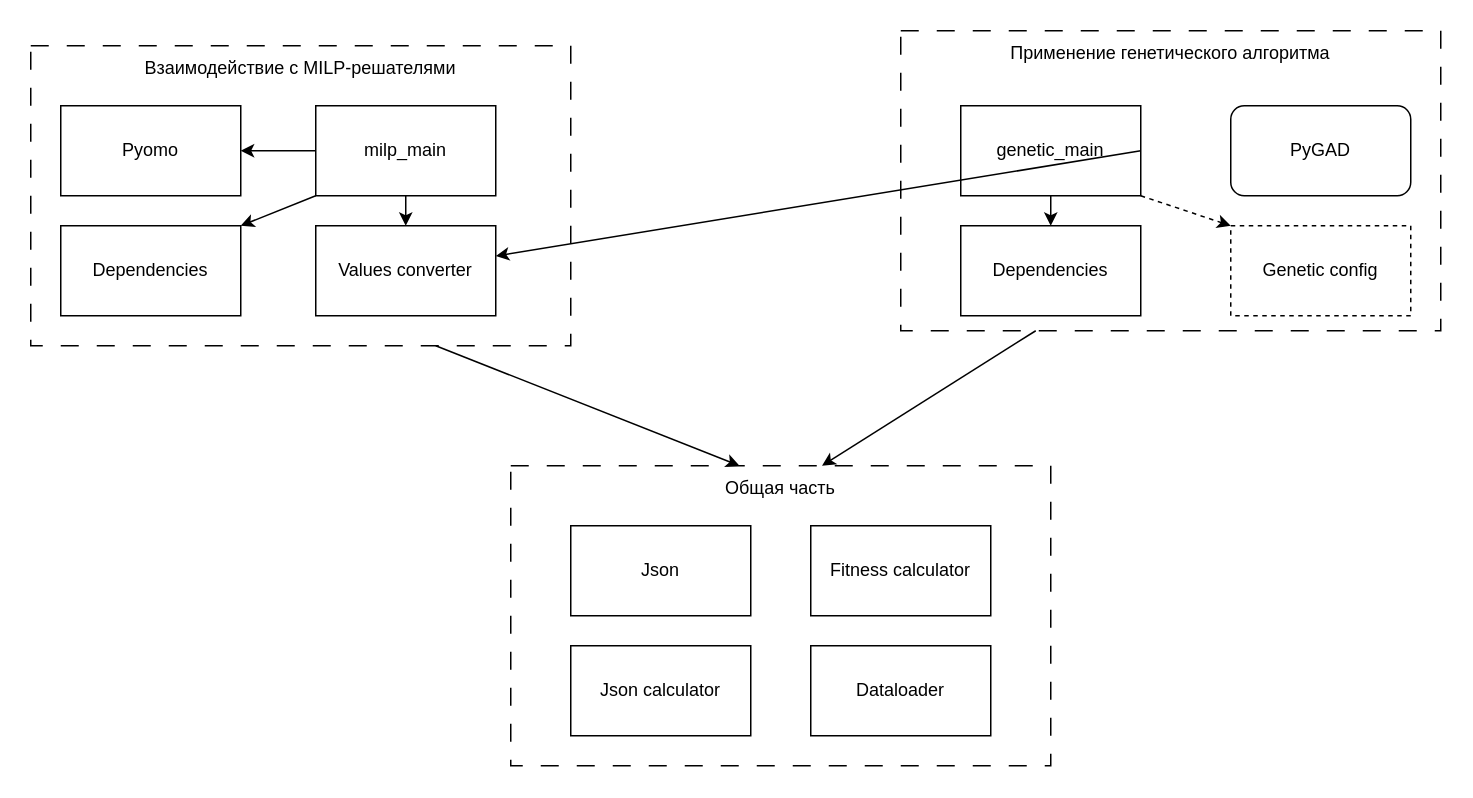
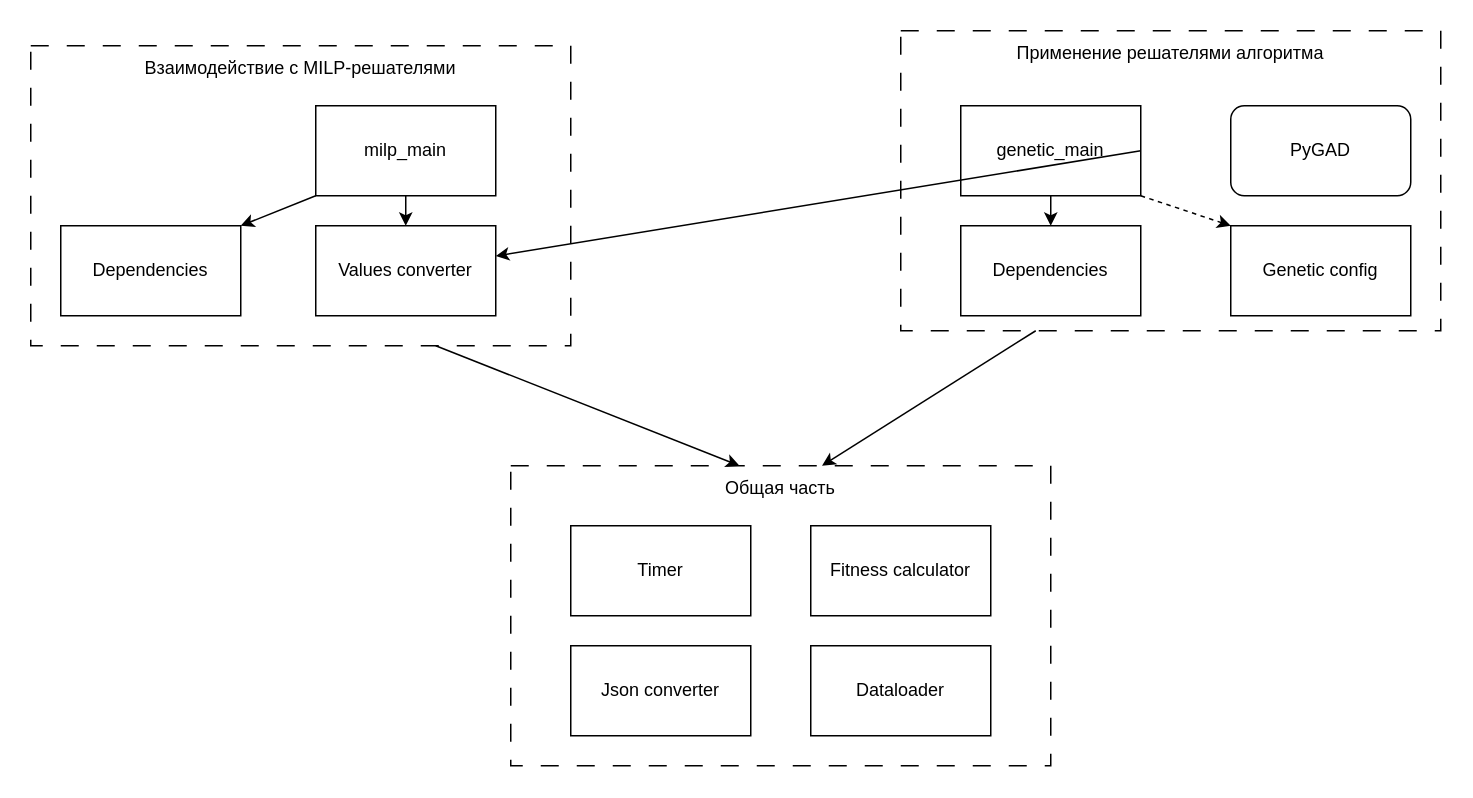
node "Применение генетического алгоритма": label "Применение генетического алгоритма" -> "Применение решателями алгоритма"
node "Pyomo": removed
edge "milp_main" -> "Pyomo": removed
node "Genetic config": style dashed -> solid
node "Json": label "Json" -> "Timer"
node "Json calculator": label "Json calculator" -> "Json converter"
